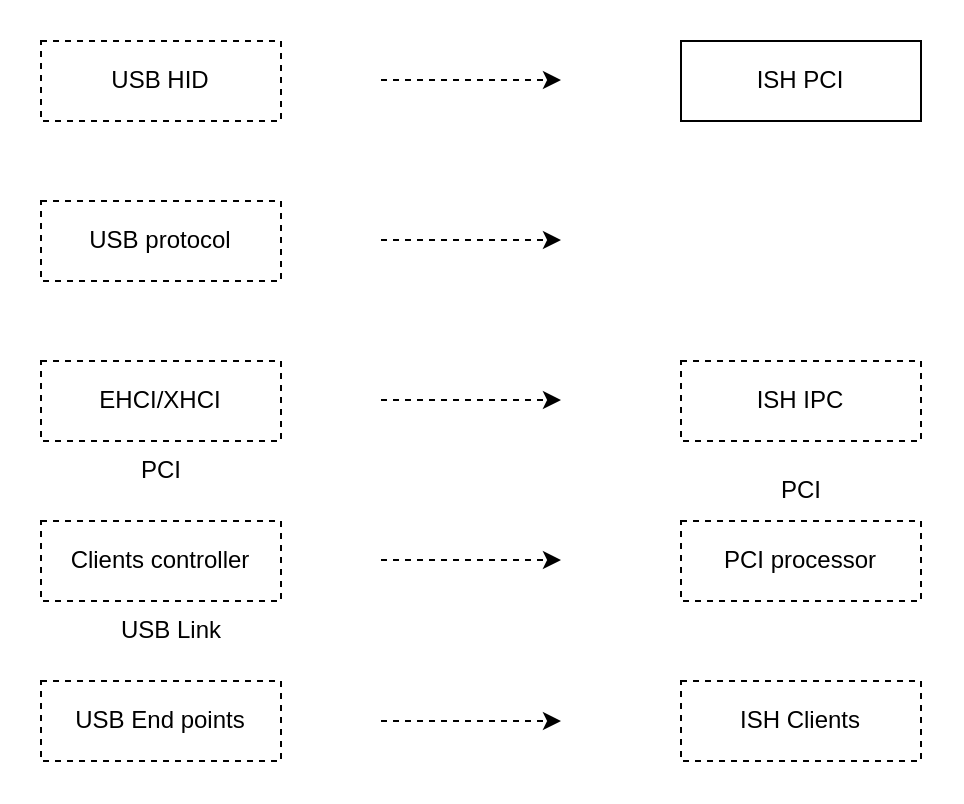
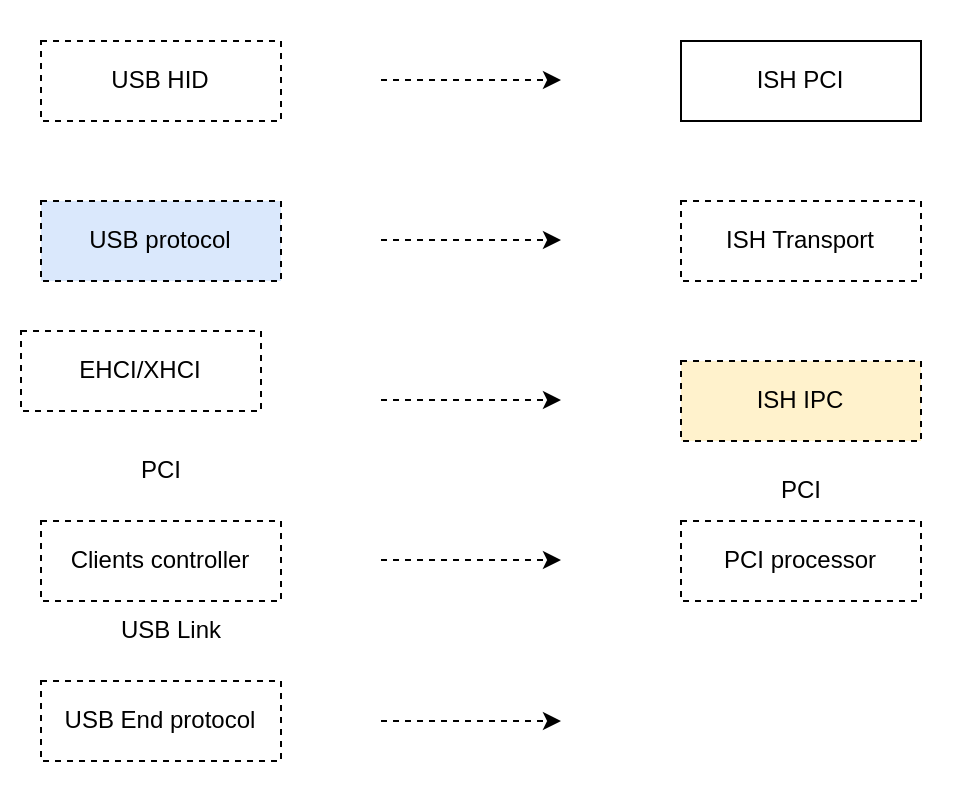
node "USB protocol": fillcolor #ffffff -> #dae8fc
node "ISH Transport": added
node "EHCI/XHCI": moved (161, 401) -> (141, 371)
node "ISH IPC": fillcolor #ffffff -> #fff2cc
node "USB End points": label "USB End points" -> "USB End protocol"
node "ISH Clients": removed
